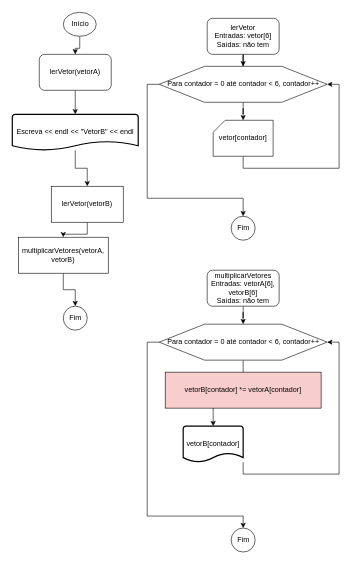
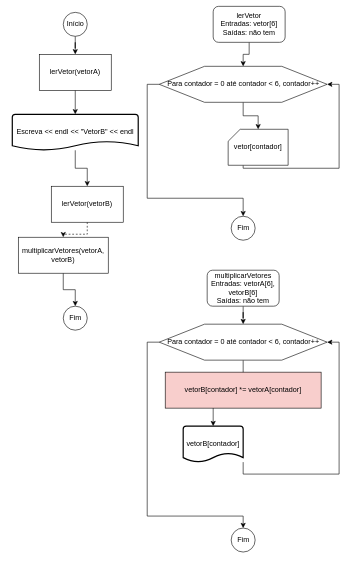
node "Início": size 33x24 -> 24x24
node "lerVetor Entradas: vetor[6] Saídas: não tem": moved (243, 36) -> (249, 24)
node "lerVetor(vetorA)": shape rounded rectangle -> rectangle
node "vetor[contador]": moved (243, 138) -> (258, 147)
edge "lerVetor(vetorB)" -> "multiplicarVetores(vetorA, vetorB)": style solid -> dashed
